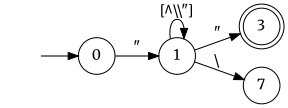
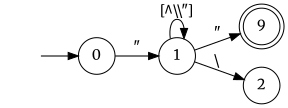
node "3": label "3" -> "9"
node "7": label "7" -> "2"
